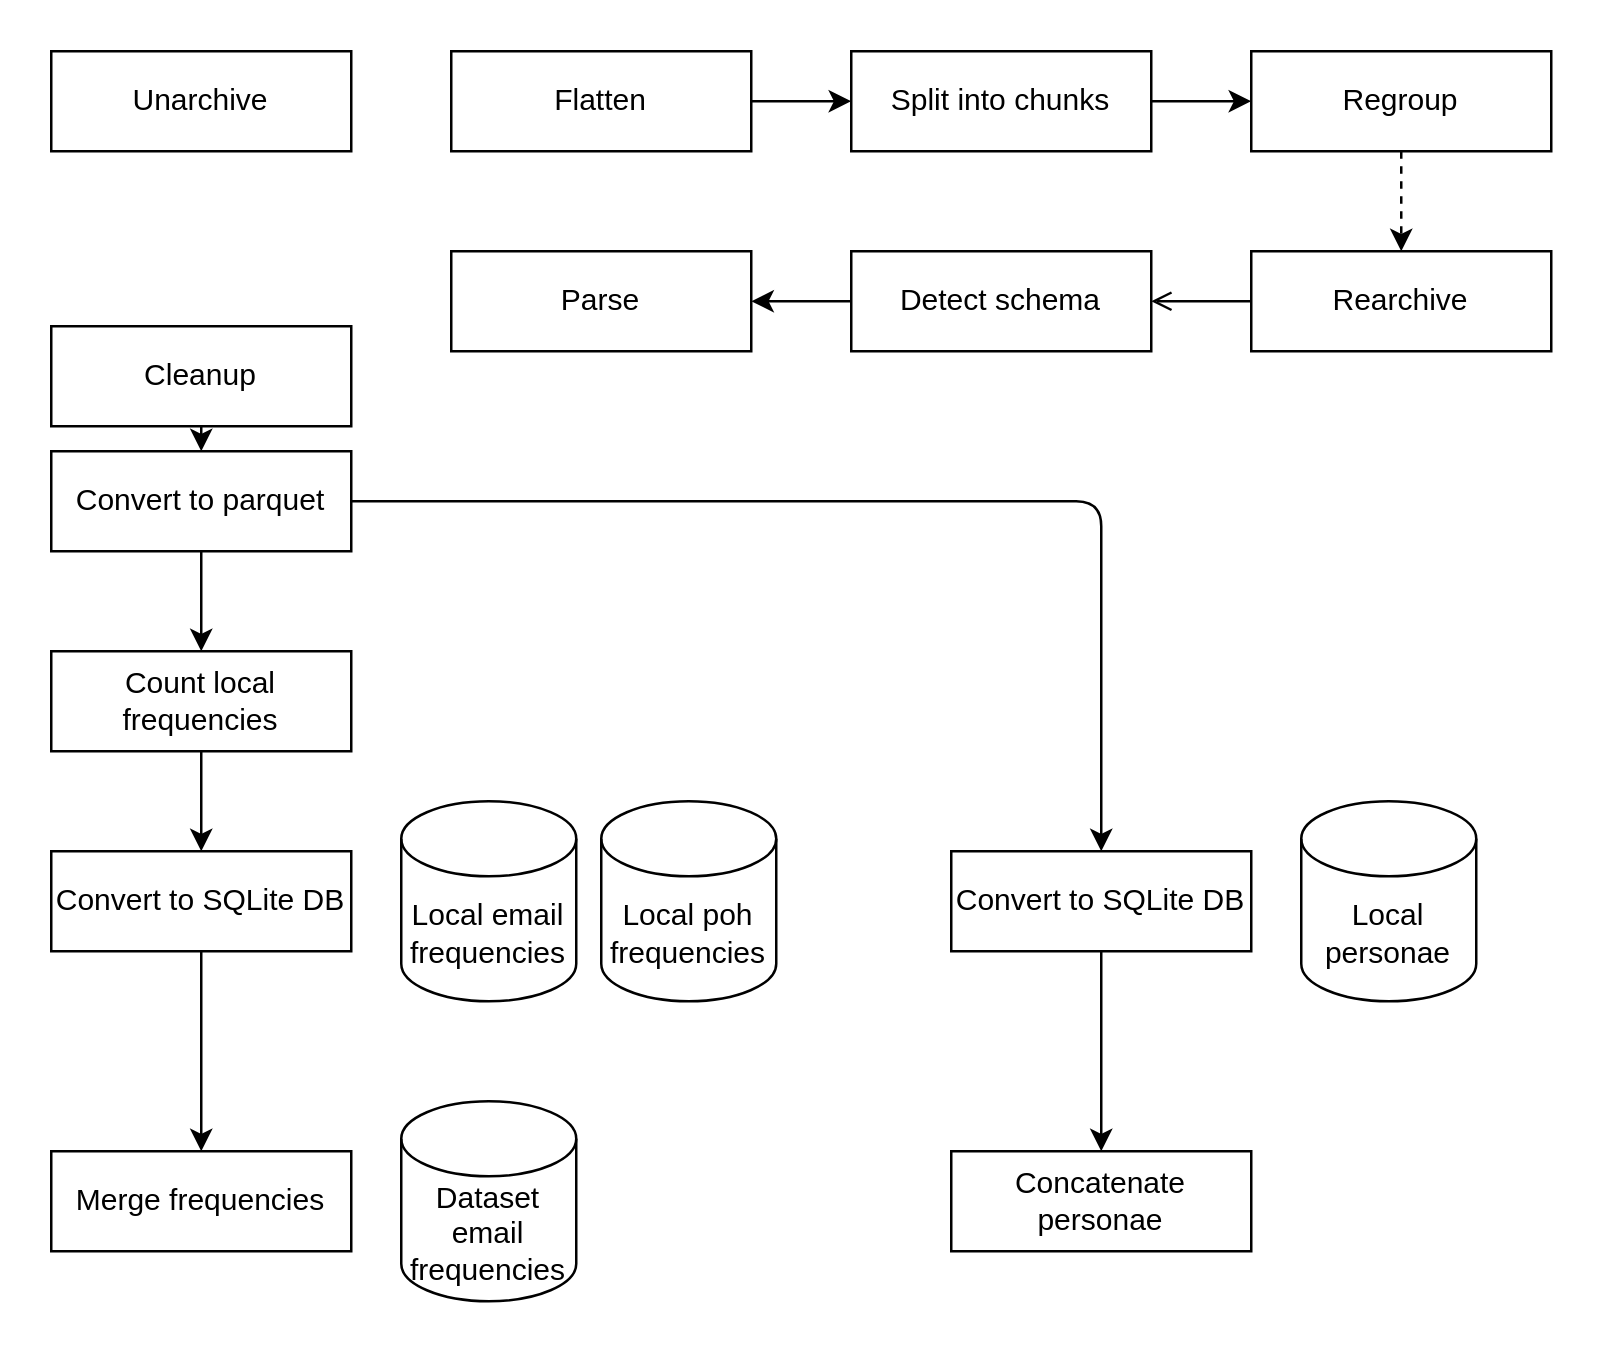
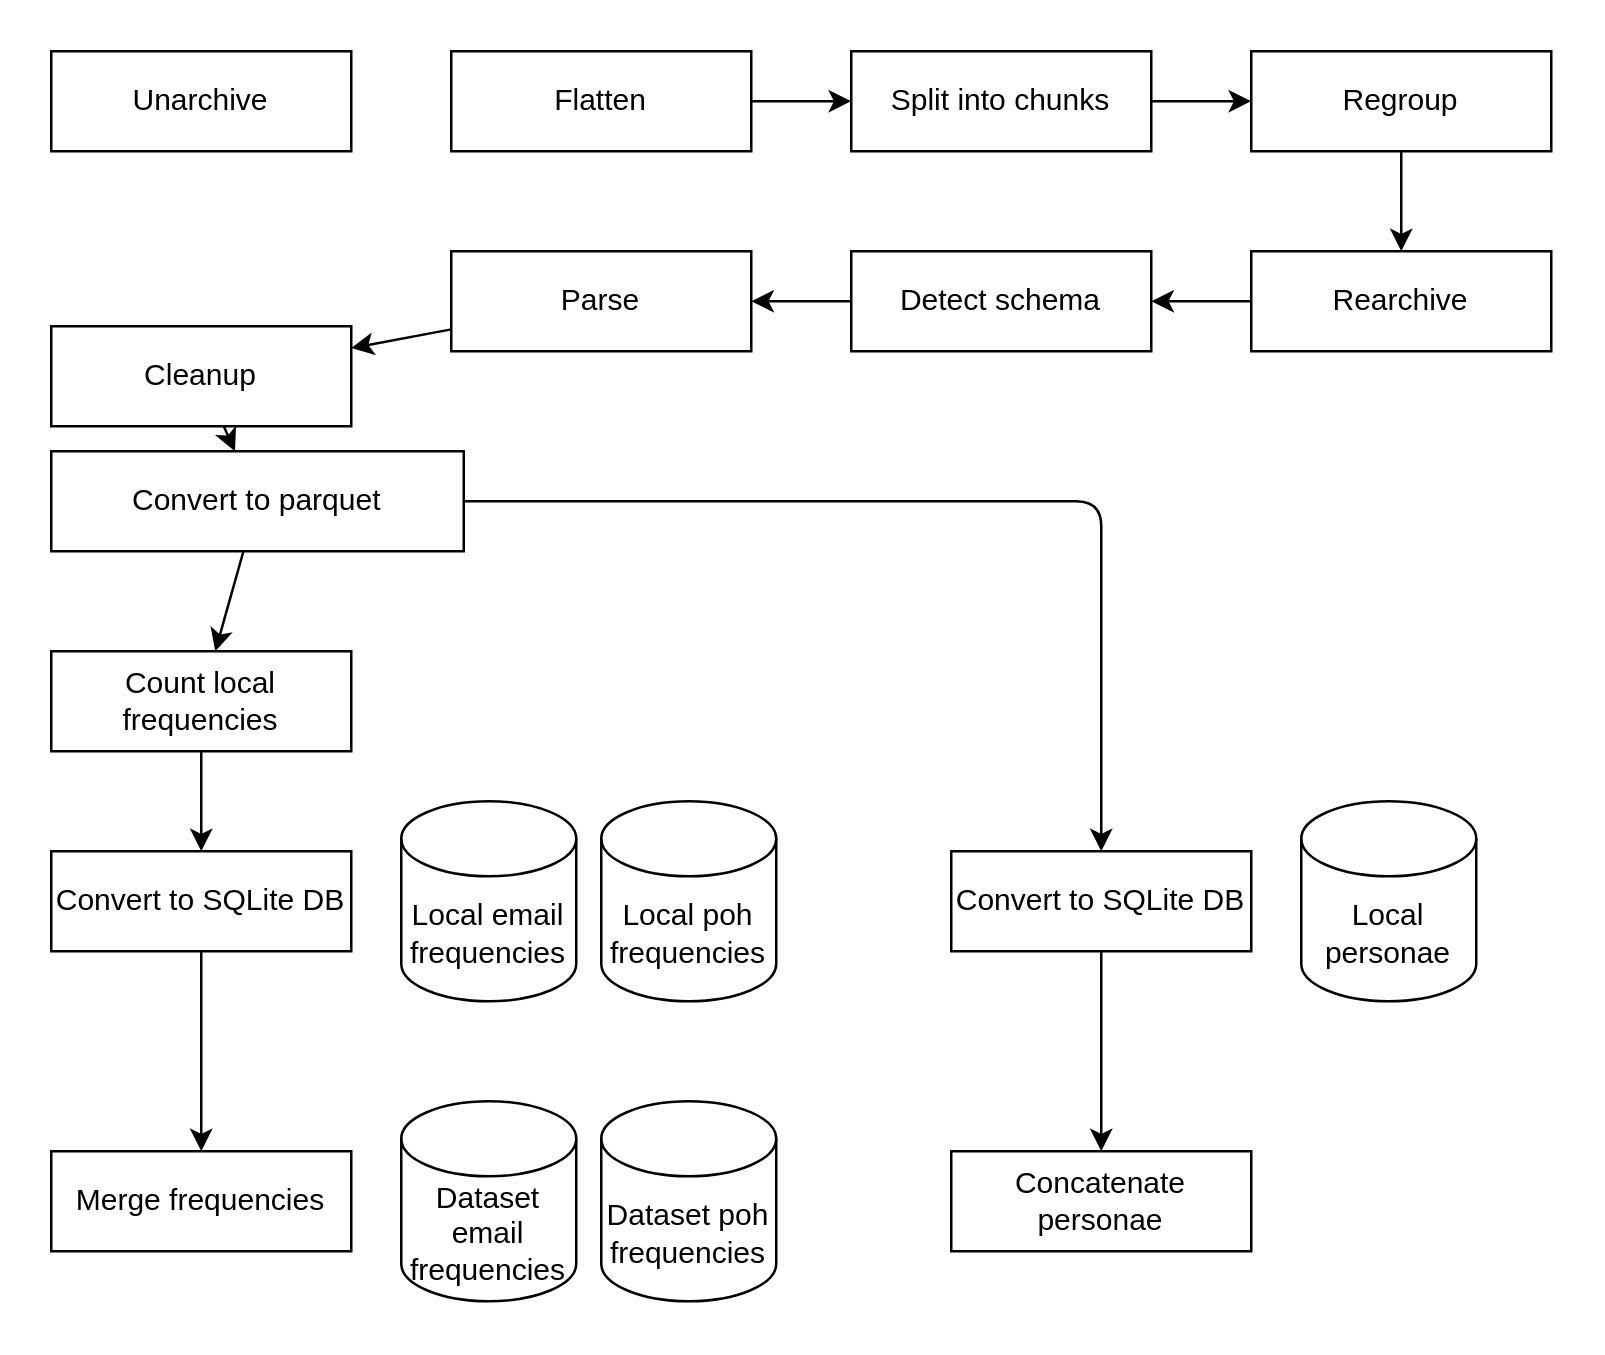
edge "Regroup" -> "Rearchive": style dashed -> solid
edge "Rearchive" -> "Detect schema": arrowhead open -> classic
edge "Parse" -> "Cleanup": added
node "Convert to parquet": size 300x100 -> 413x100
node "Dataset poh frequencies": added
